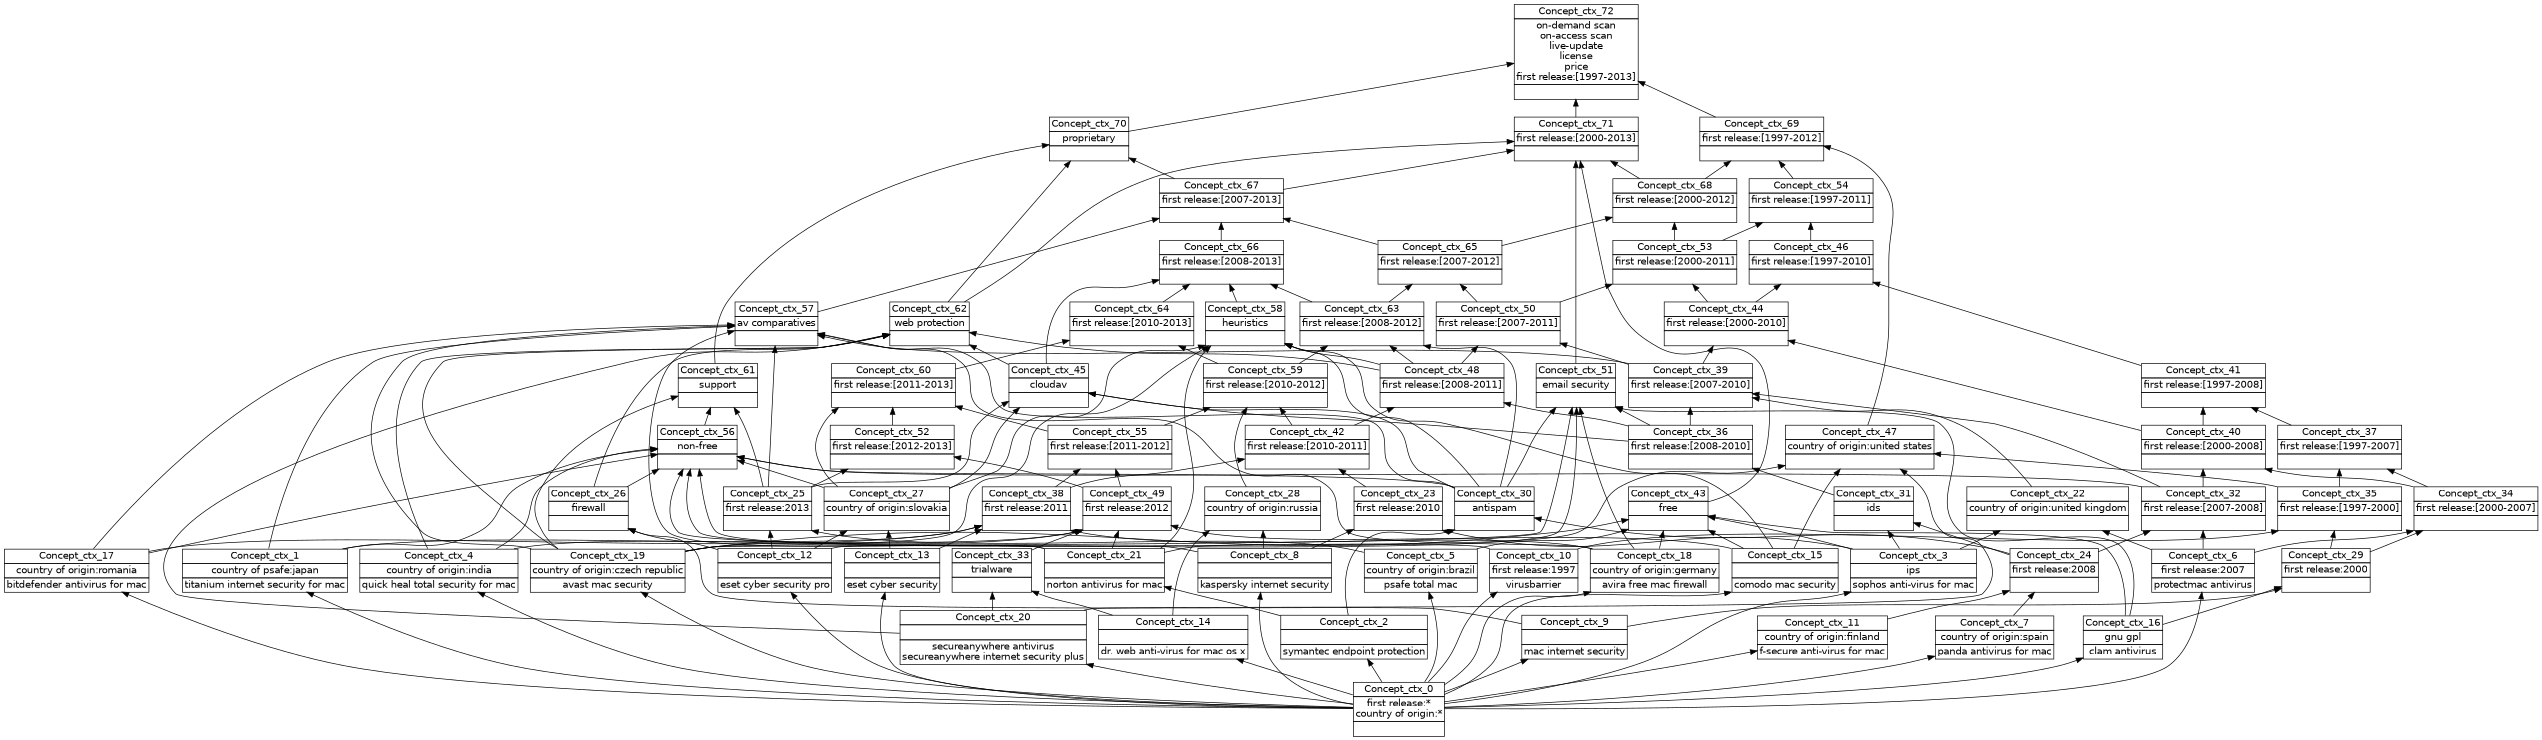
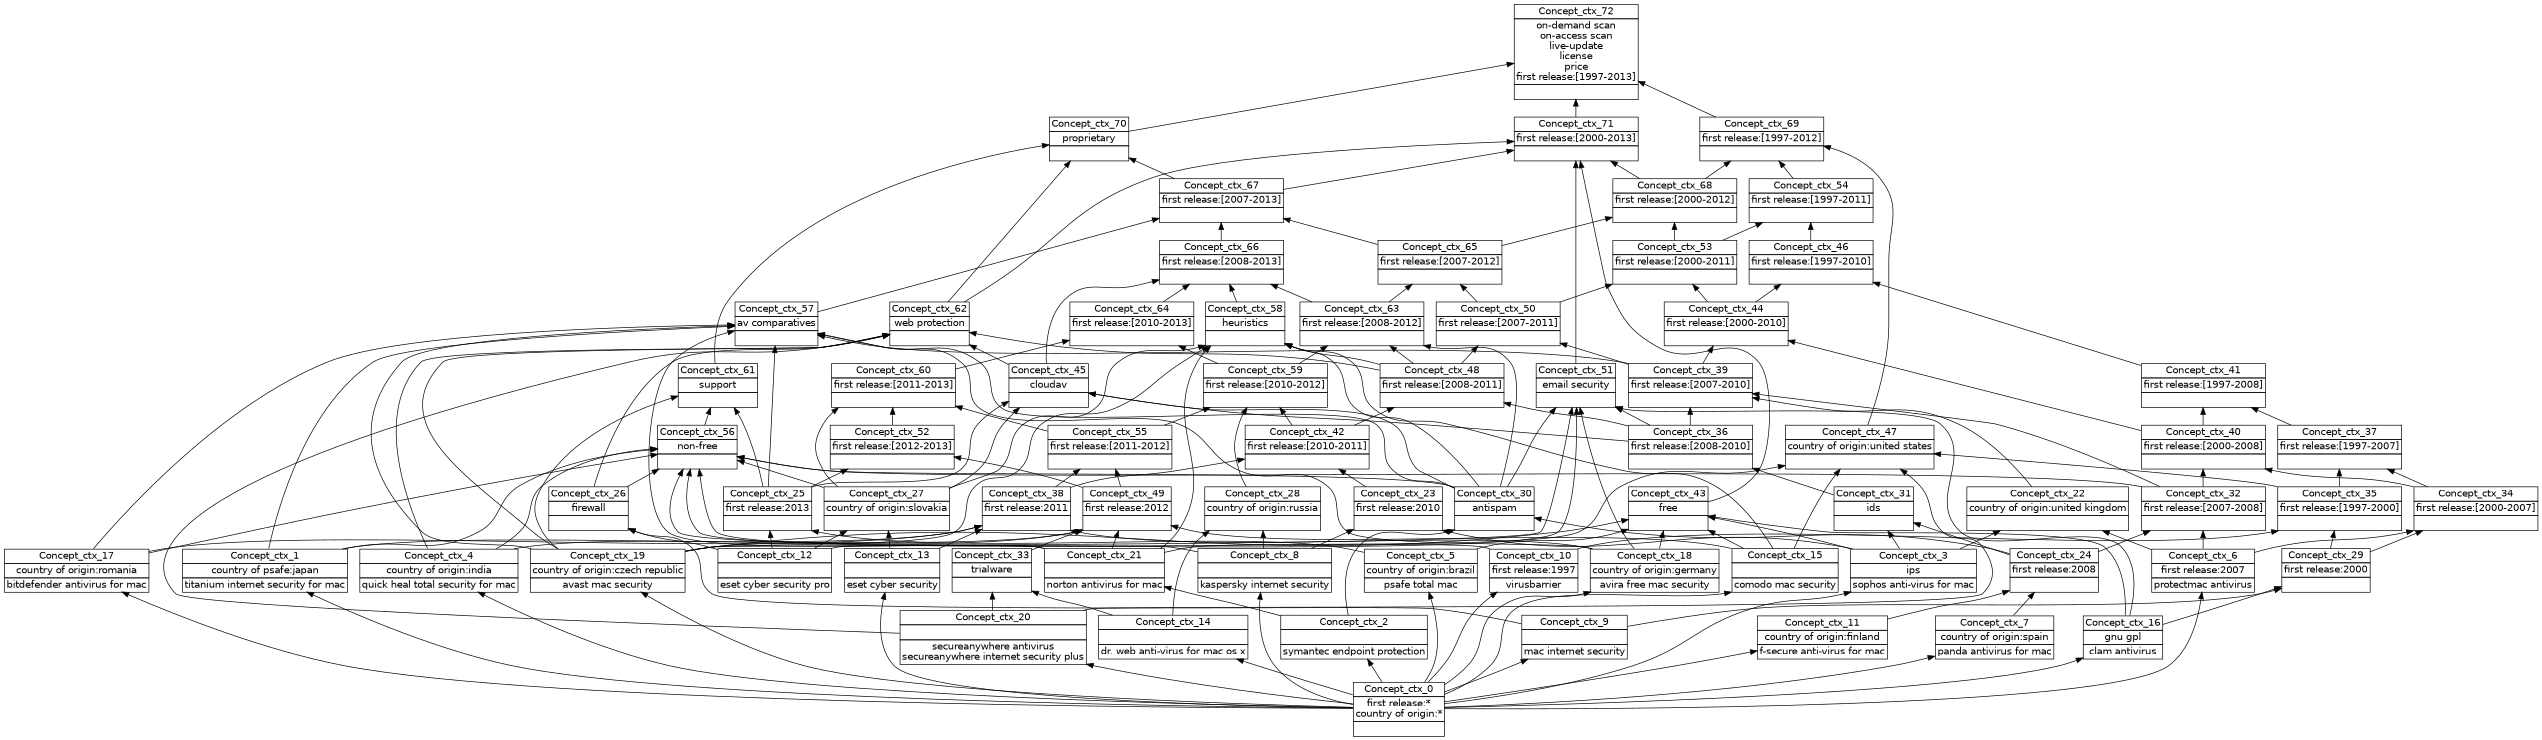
node "Concept_ctx_18": text "avira free mac firewall" -> "avira free mac security"
edge "Concept_ctx_0" -> "Concept_ctx_12": removed
